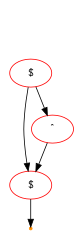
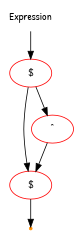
node "Expression": added
